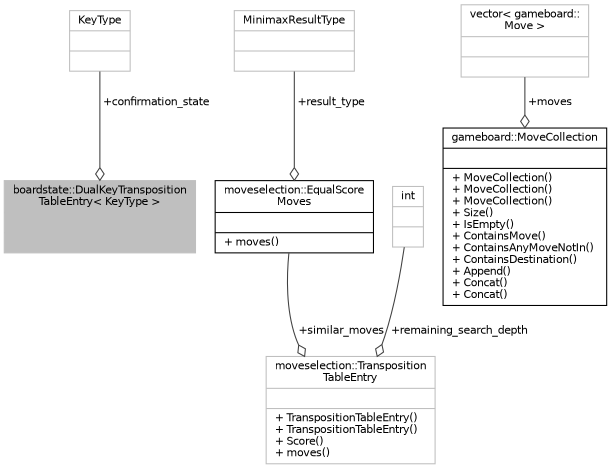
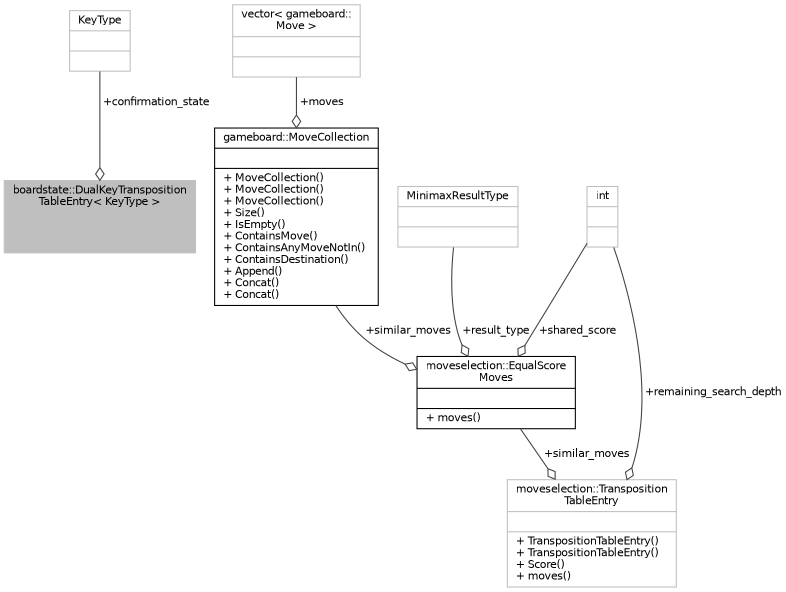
edge "int" -> "moveselection::EqualScore": added, label "+shared_score"
edge "gameboard::MoveCollection" -> "moveselection::EqualScore": added, label "+similar_moves"
